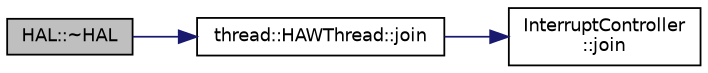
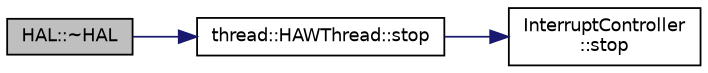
node "thread::HAWThread::join": label "thread::HAWThread::join" -> "thread::HAWThread::stop"
node "InterruptController ::join": label "InterruptController ::join" -> "InterruptController ::stop"
